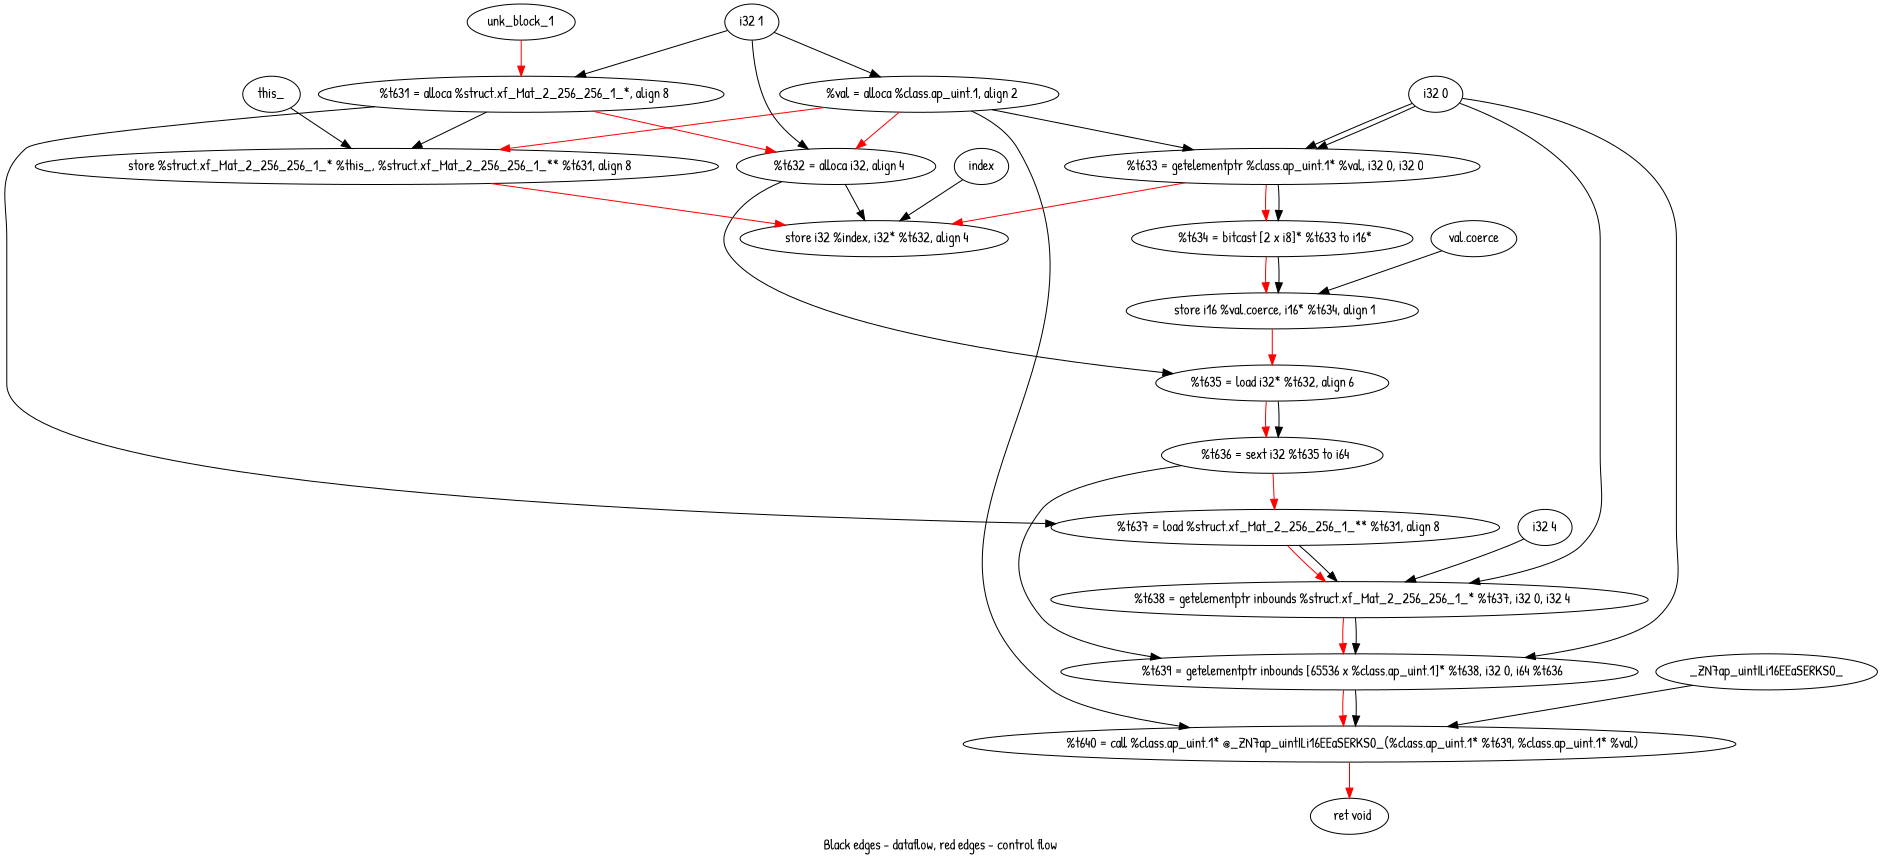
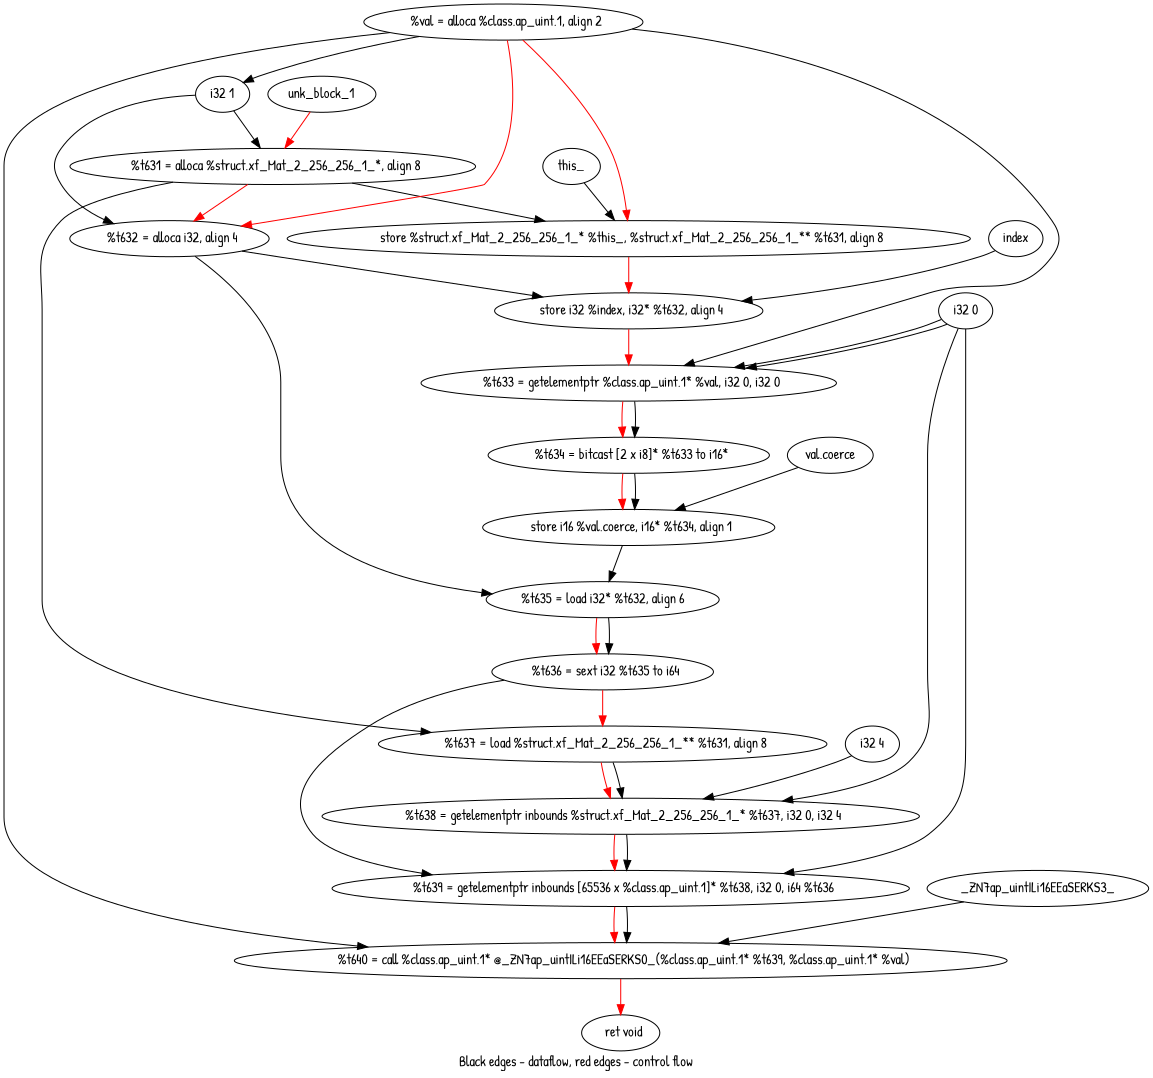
edge "i32 1" -> "%val = alloca %class.ap_uint.1, align 2": reversed
edge "%t633 = getelementptr %class.ap_uint.1* %val, i32 0, i32 0" -> "store i32 %index, i32* %t632, align 4": reversed
edge "store i16 %val.coerce, i16* %t634, align 1" -> "%t635 = load i32* %t632, align 6": color red -> black
node "_ZN7ap_uintILi16EEaSERKS0_": label "_ZN7ap_uintILi16EEaSERKS0_" -> "_ZN7ap_uintILi16EEaSERKS3_"
